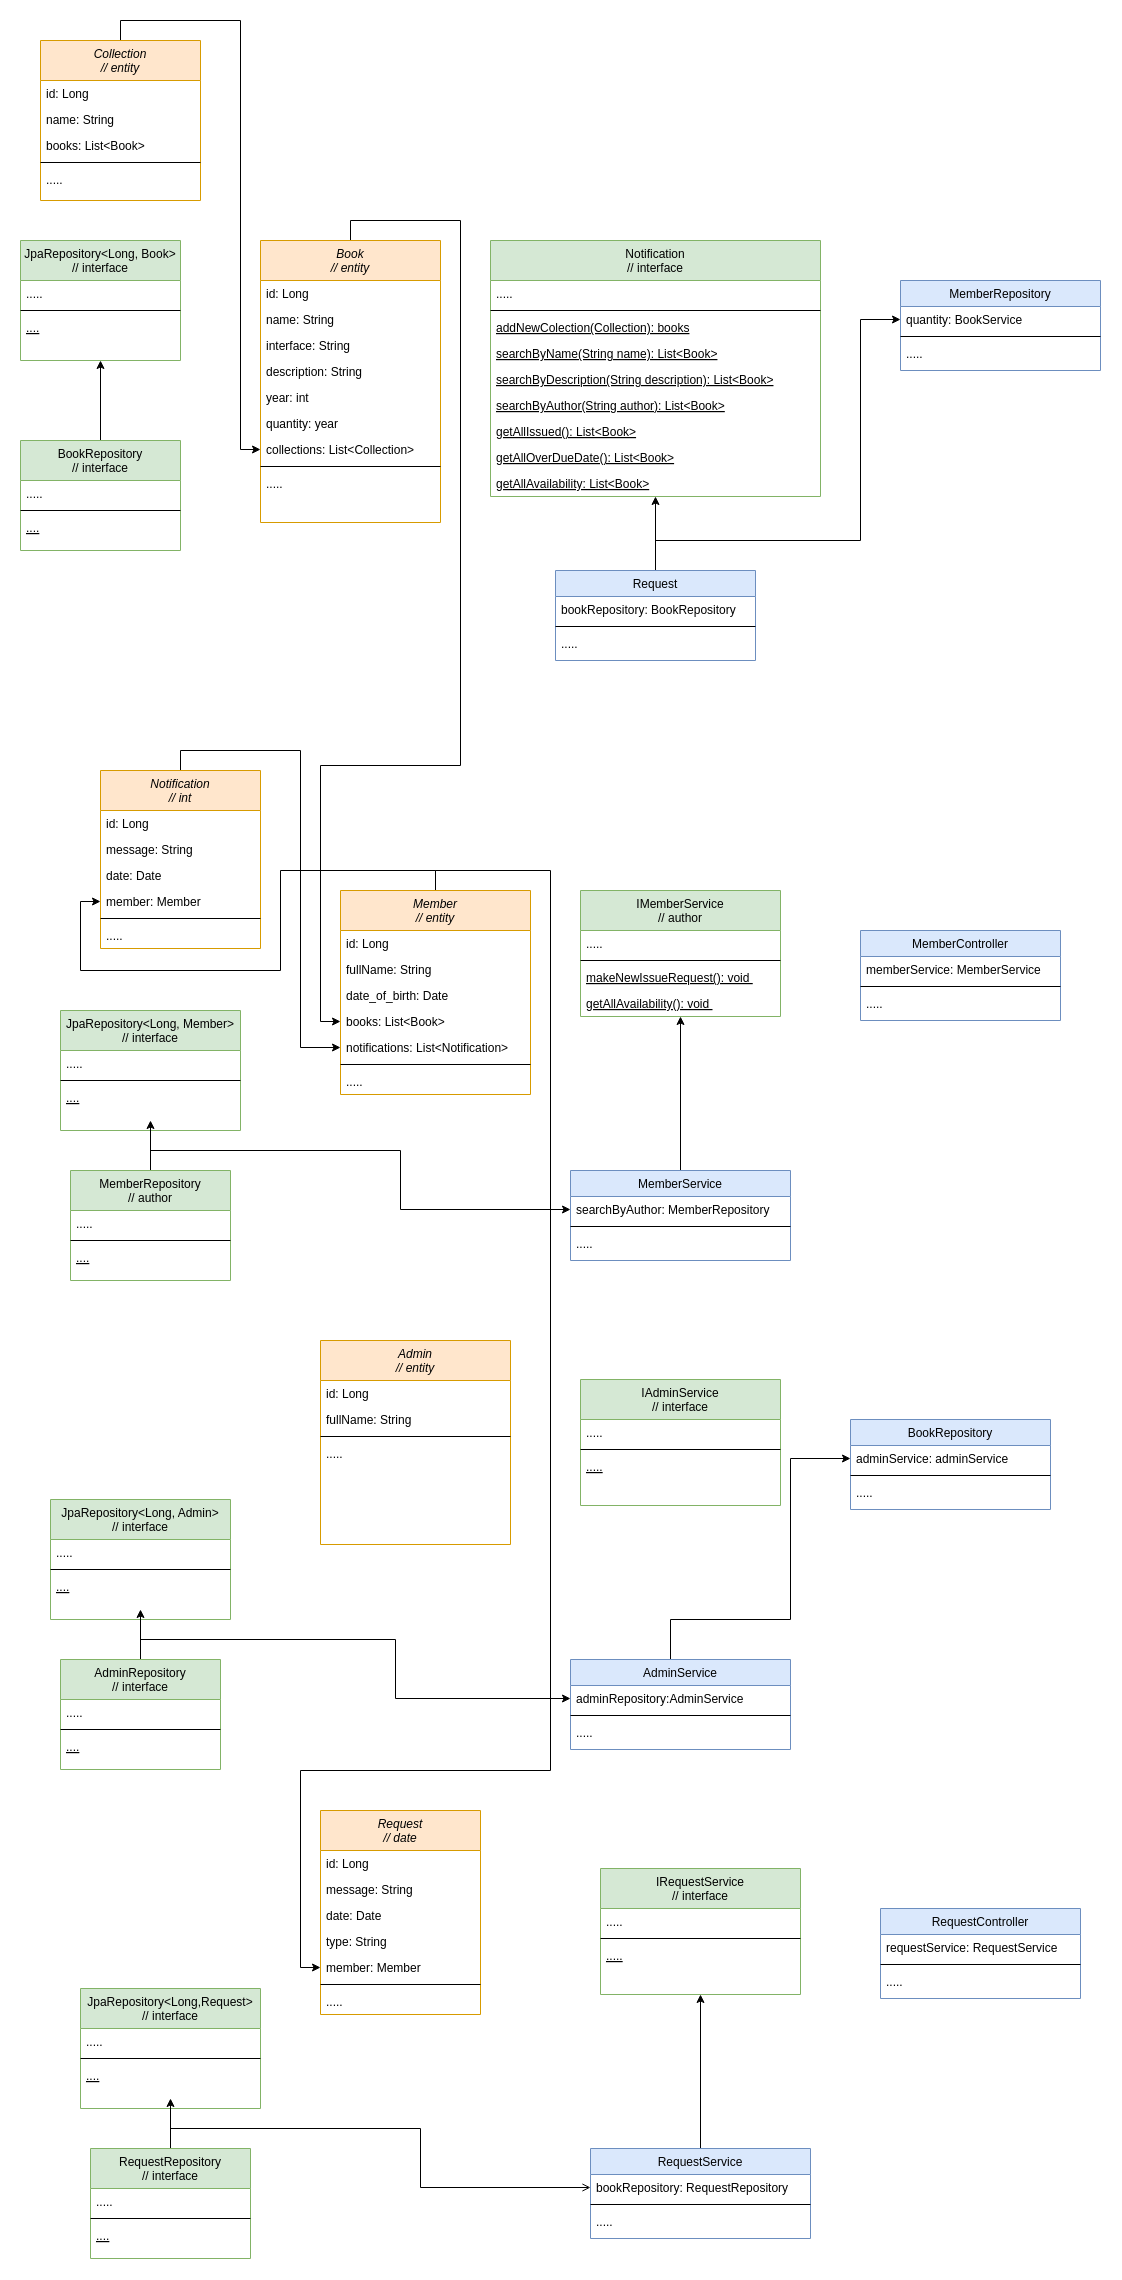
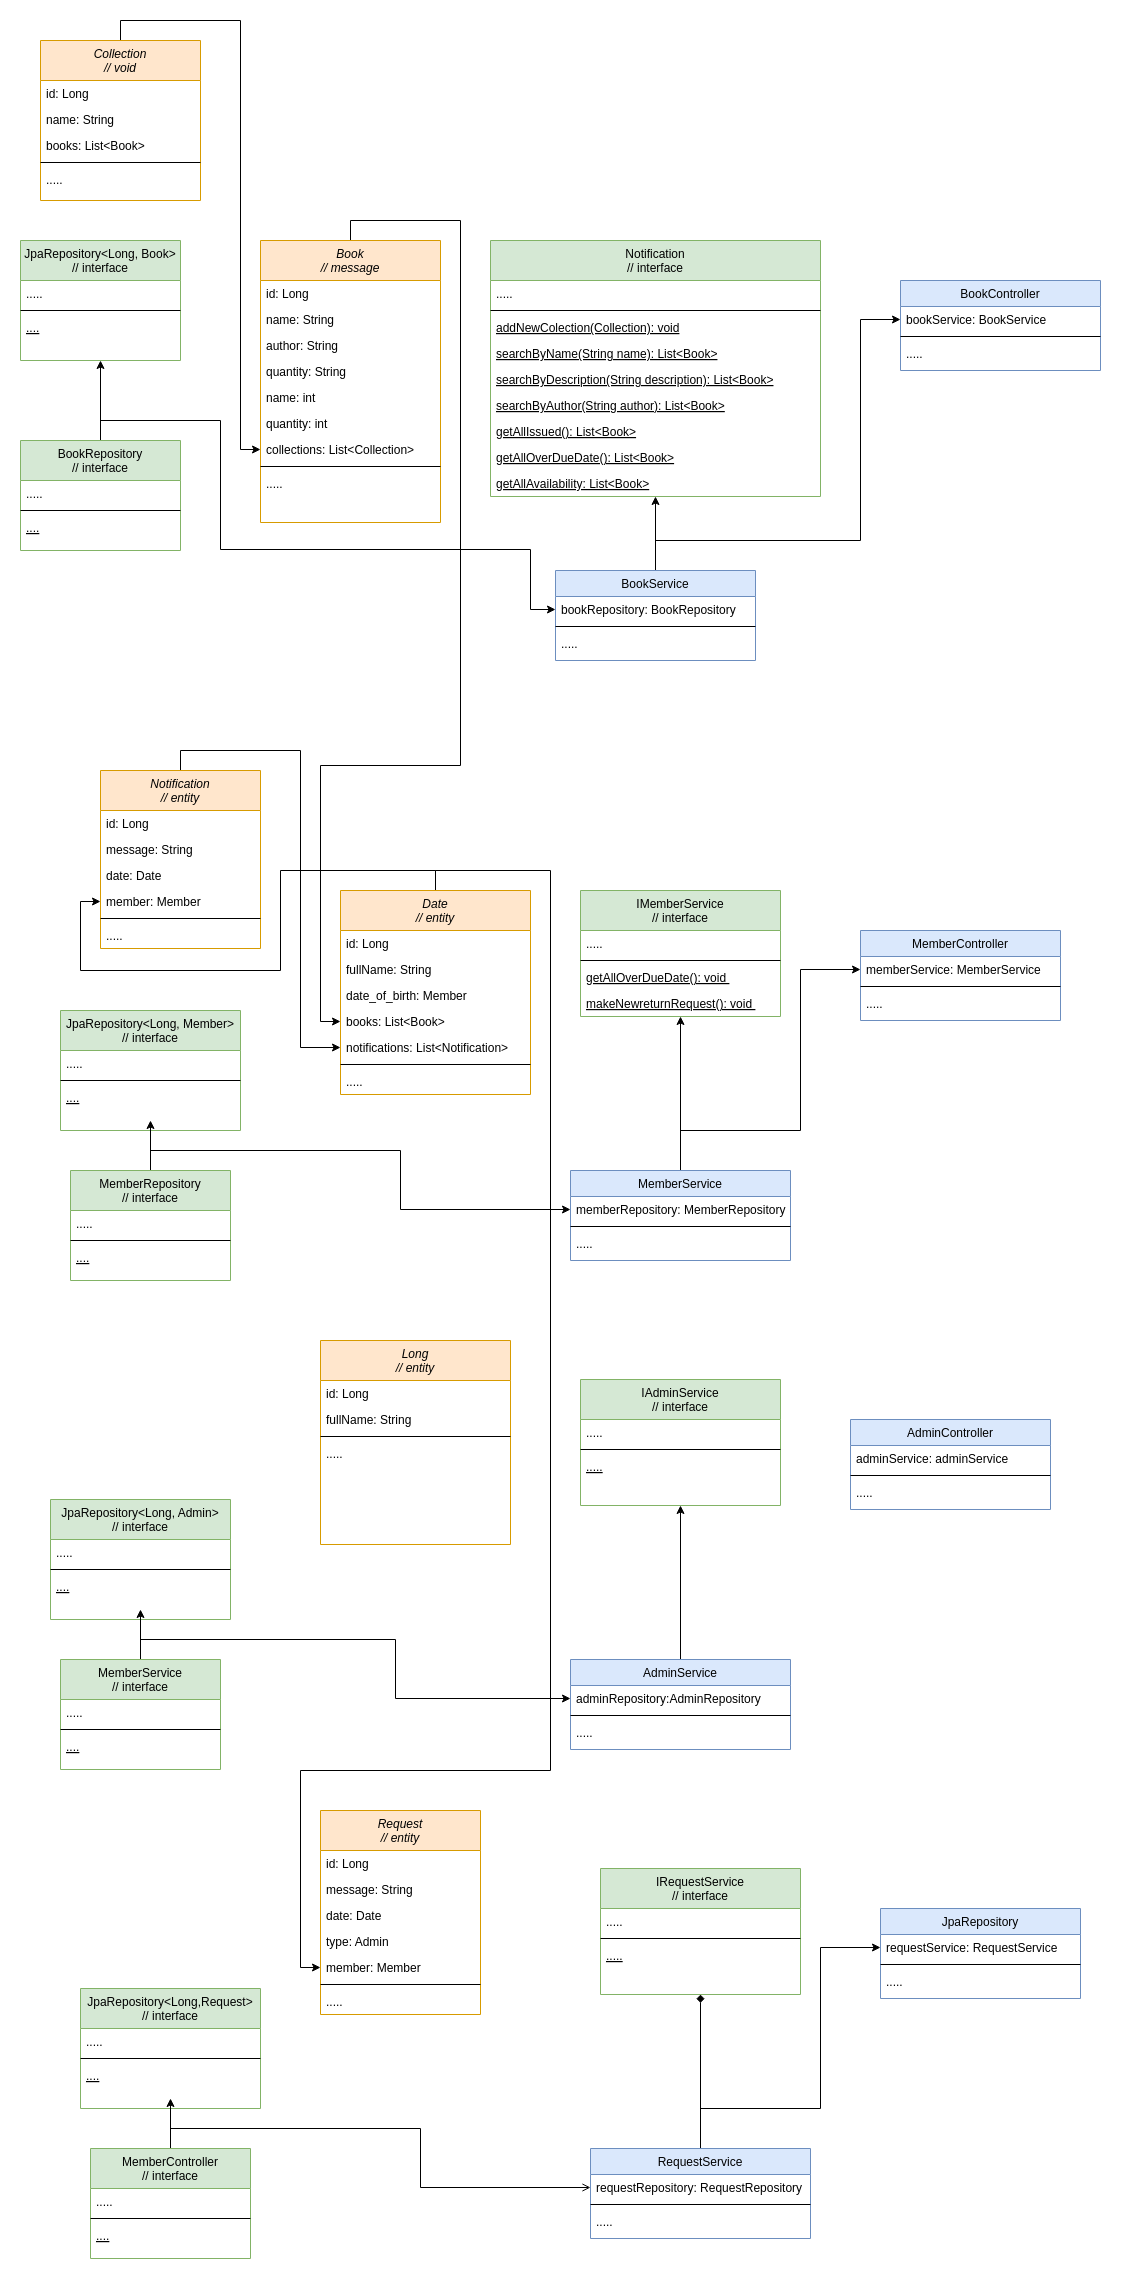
node "Collection // entity": label "Collection // entity" -> "Collection // void"
node "Book // entity": label "Book // entity" -> "Book // message"
node "MemberRepository": label "MemberRepository" -> "BookController"
node "quantity: BookService": label "quantity: BookService" -> "bookService: BookService"
node "addNewColection(Collection): books": label "addNewColection(Collection): books" -> "addNewColection(Collection): void"
node "interface: String": label "interface: String" -> "author: String"
node "description: String": label "description: String" -> "quantity: String"
node "year: int": label "year: int" -> "name: int"
node "quantity: year": label "quantity: year" -> "quantity: int"
edge "BookRepository // interface" -> "bookRepository: BookRepository": added
node "Request": label "Request" -> "BookService"
node "Notification // int": label "Notification // int" -> "Notification // entity"
node "Member // entity": label "Member // entity" -> "Date // entity"
node "IMemberService // author": label "IMemberService // author" -> "IMemberService // interface"
node "makeNewIssueRequest(): void": label "makeNewIssueRequest(): void" -> "getAllOverDueDate(): void"
node "date_of_birth: Date": label "date_of_birth: Date" -> "date_of_birth: Member"
node "getAllAvailability(): void": label "getAllAvailability(): void" -> "makeNewreturnRequest(): void"
edge "MemberService" -> "memberService: MemberService": added
node "MemberRepository // author": label "MemberRepository // author" -> "MemberRepository // interface"
node "searchByAuthor: MemberRepository": label "searchByAuthor: MemberRepository" -> "memberRepository: MemberRepository"
node "Admin // entity": label "Admin // entity" -> "Long // entity"
node "BookRepository": label "BookRepository" -> "AdminController"
edge "AdminService" -> "IAdminService // interface": added
edge "AdminService" -> "adminService: adminService": removed
node "AdminRepository // interface": label "AdminRepository // interface" -> "MemberService // interface"
node "adminRepository:AdminService": label "adminRepository:AdminService" -> "adminRepository:AdminRepository"
node "Request // date": label "Request // date" -> "Request // entity"
node "RequestController": label "RequestController" -> "JpaRepository"
node "type: String": label "type: String" -> "type: Admin"
edge "RequestService" -> "IRequestService // interface": arrowhead classic -> diamond
edge "RequestService" -> "requestService: RequestService": added
node "RequestRepository // interface": label "RequestRepository // interface" -> "MemberController // interface"
node "bookRepository: RequestRepository": label "bookRepository: RequestRepository" -> "requestRepository: RequestRepository"
